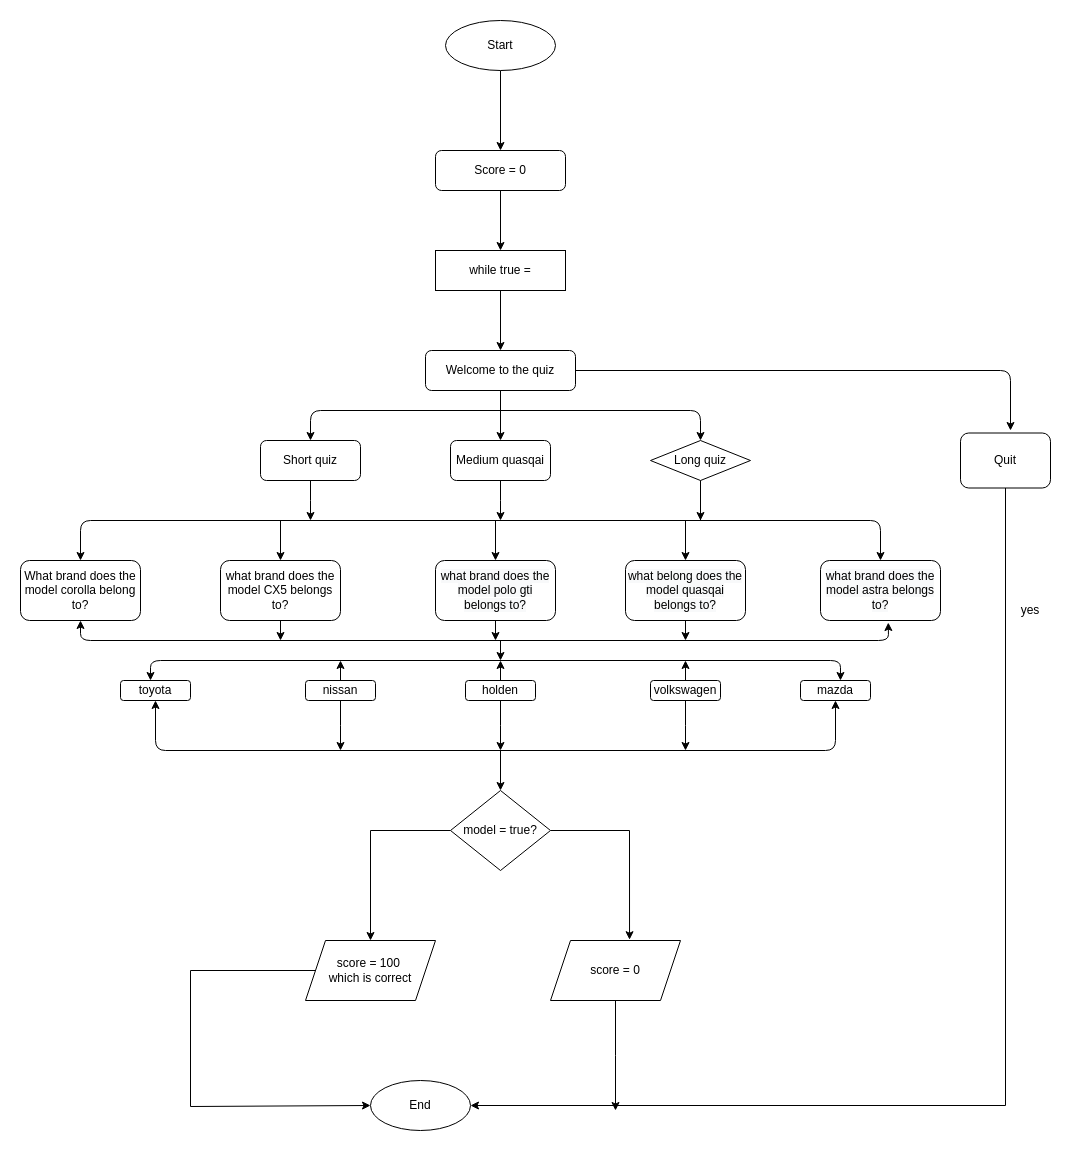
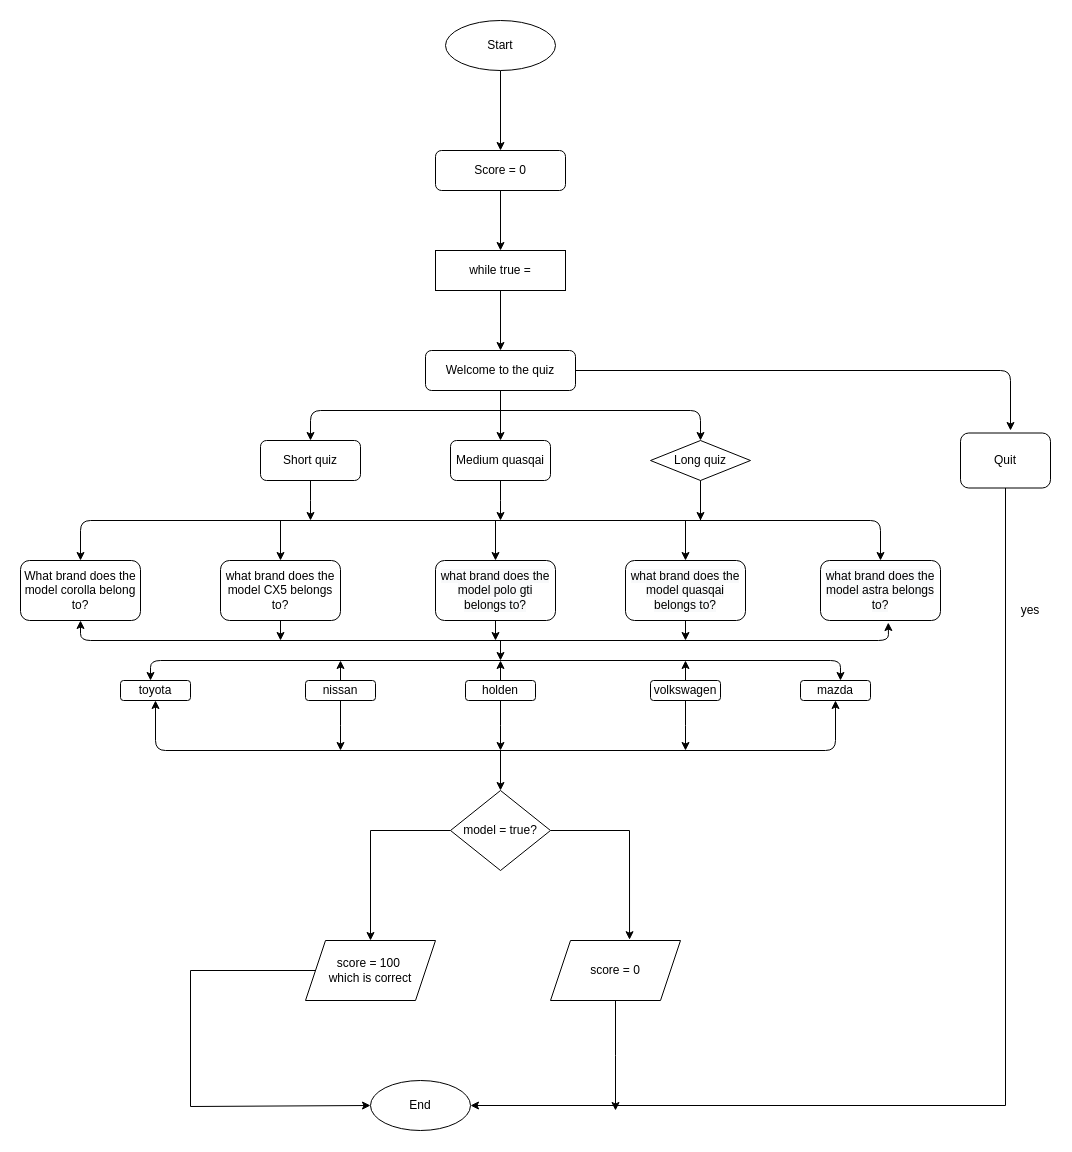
node "what belong does the model quasqai belongs to?": label "what belong does the model quasqai belongs to?" -> "what brand does the model quasqai belongs to?"
